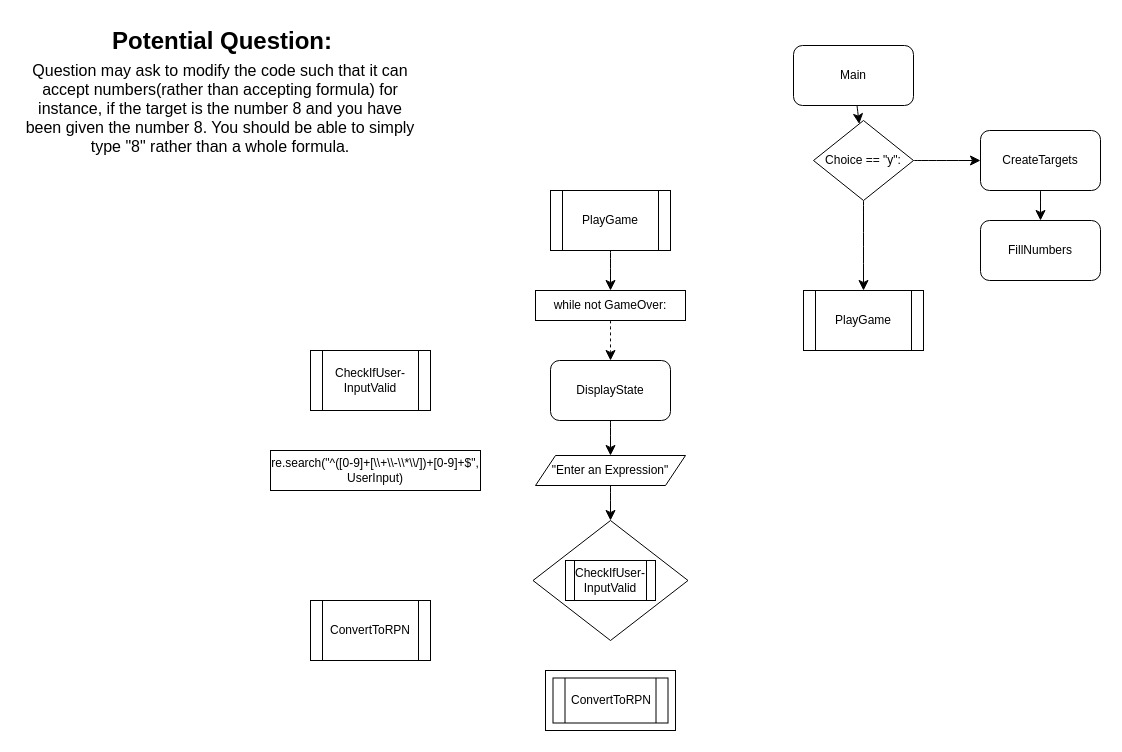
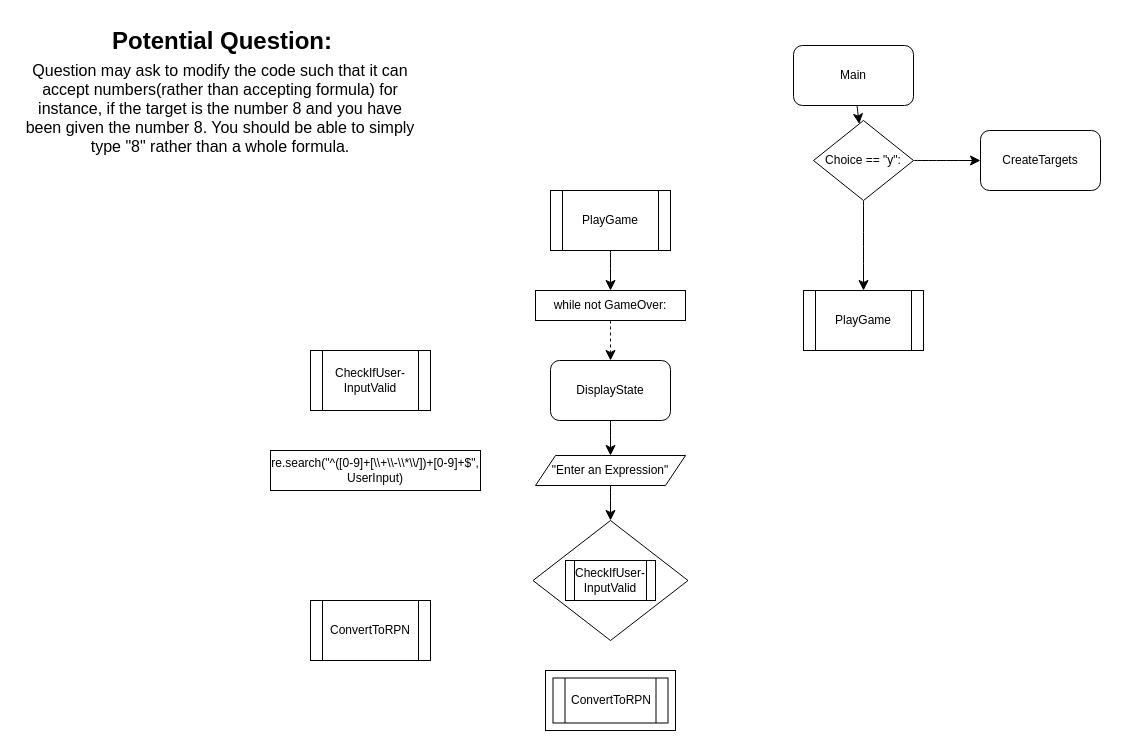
edge "CreateTargets" -> "FillNumbers": removed
node "FillNumbers": removed
